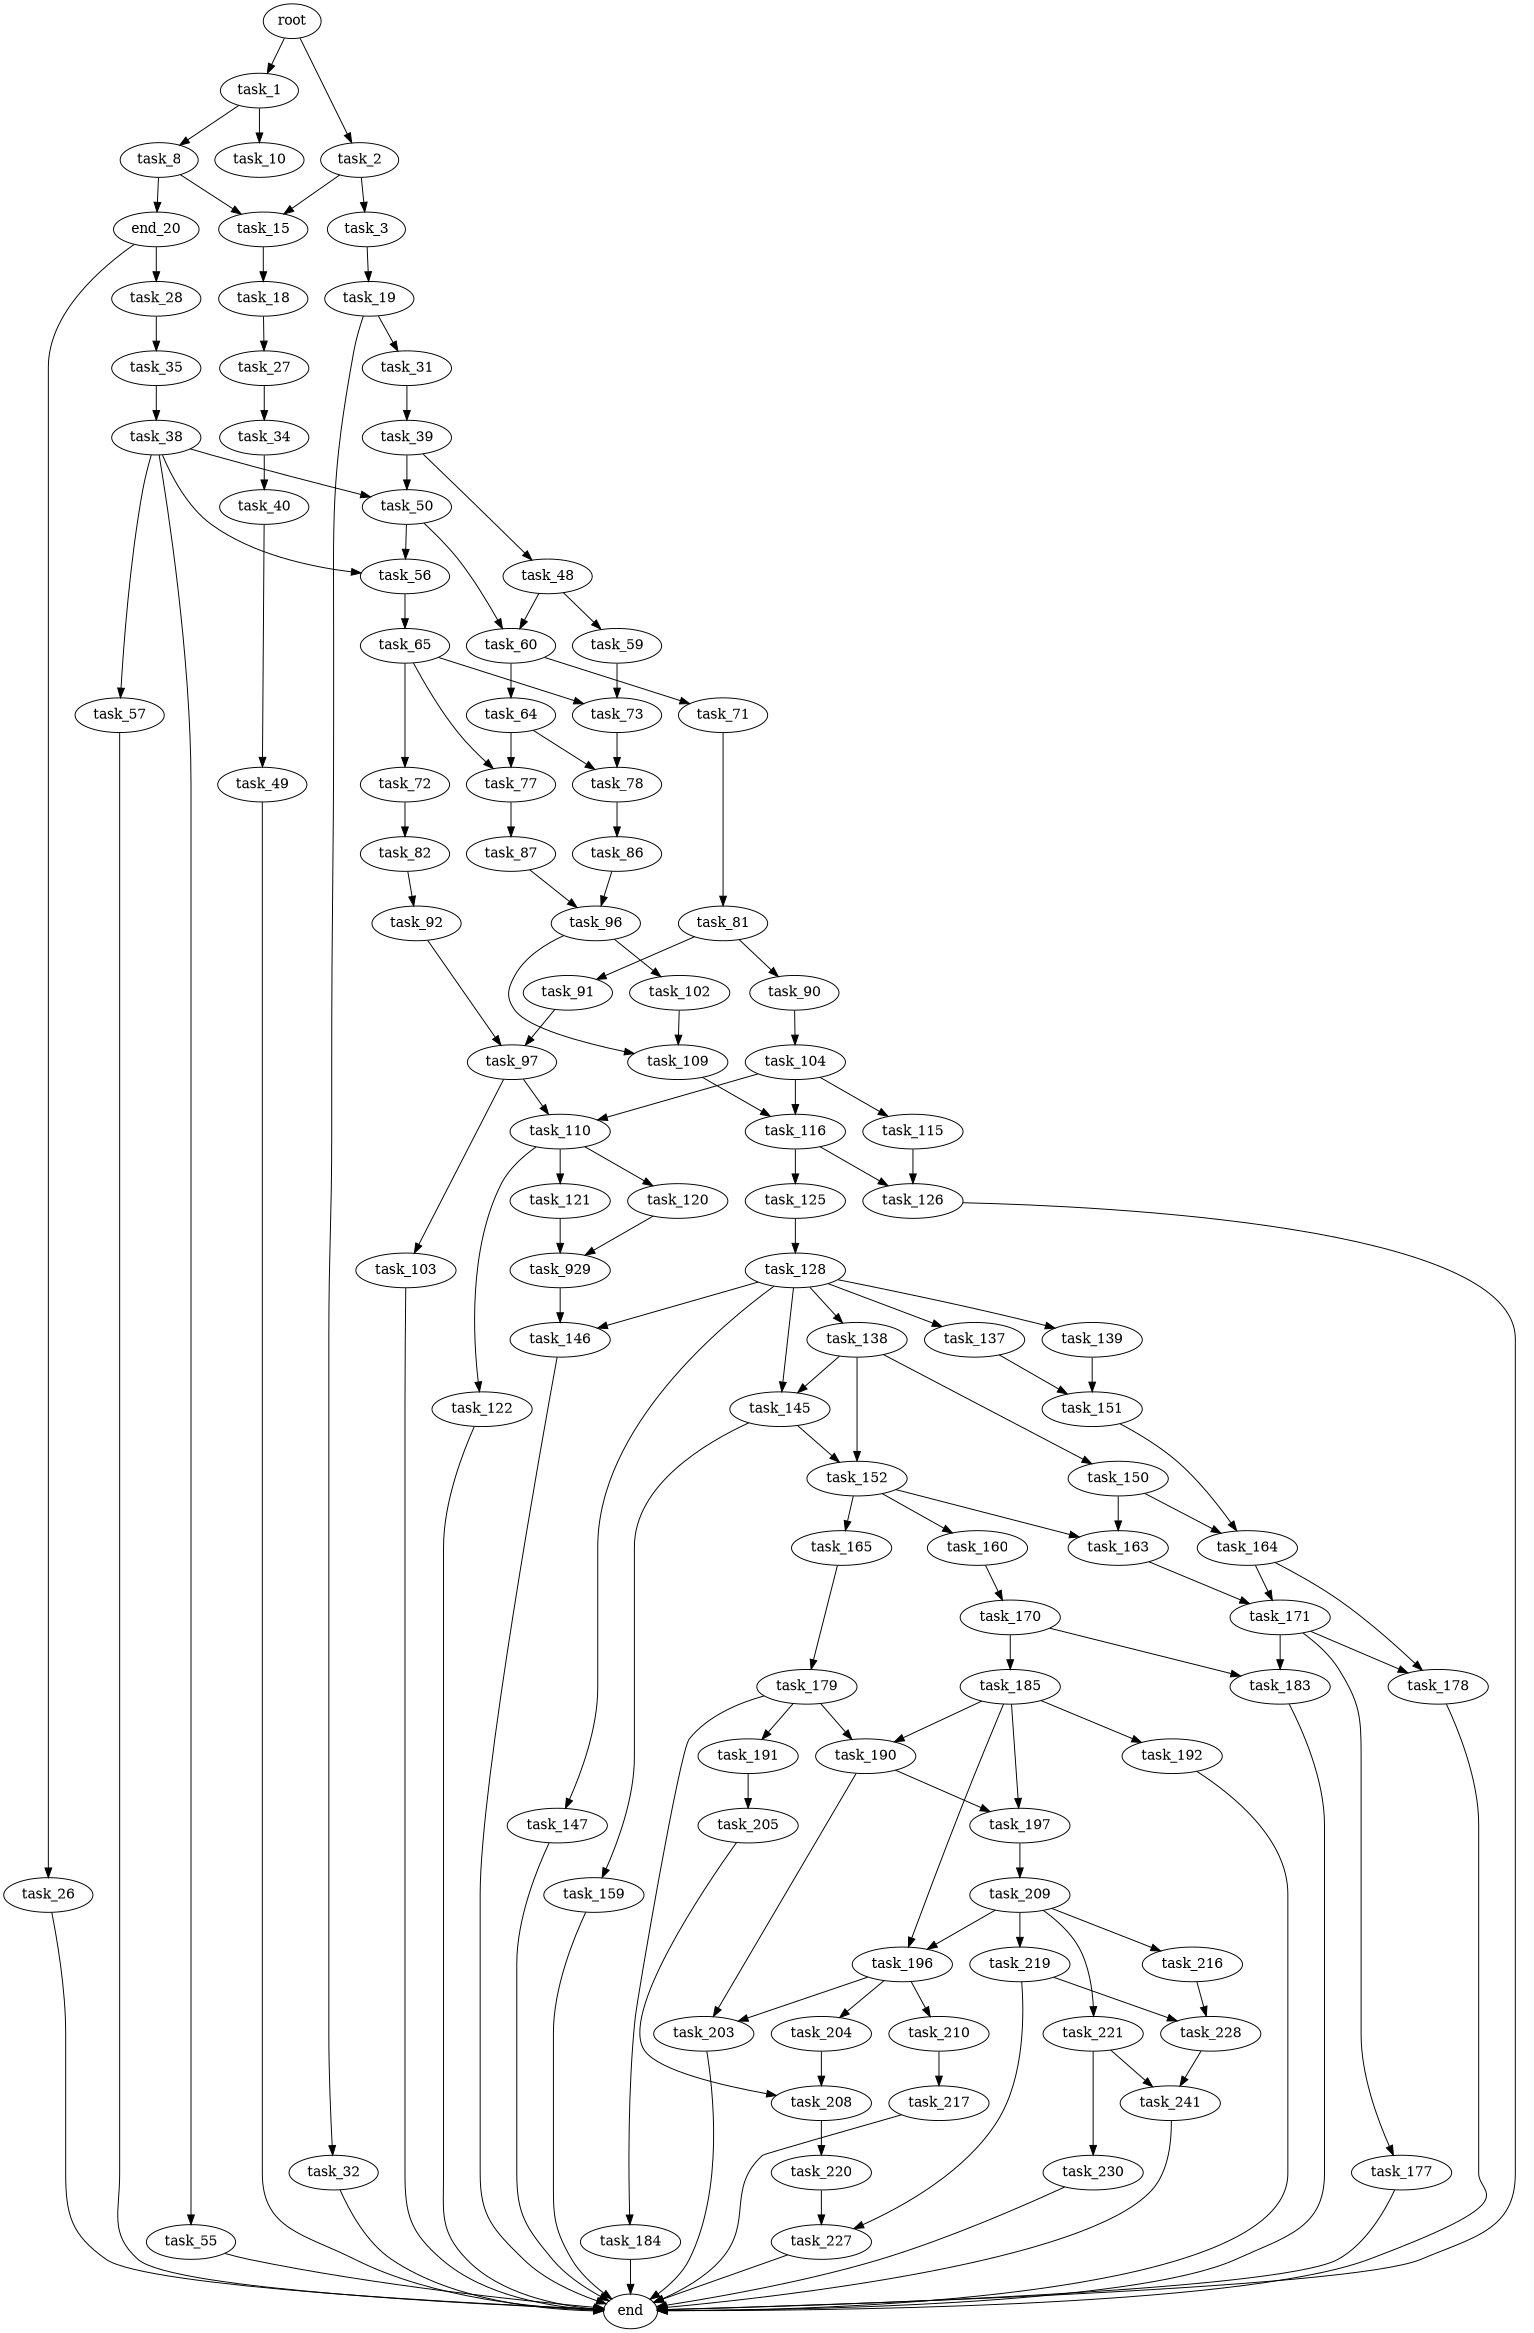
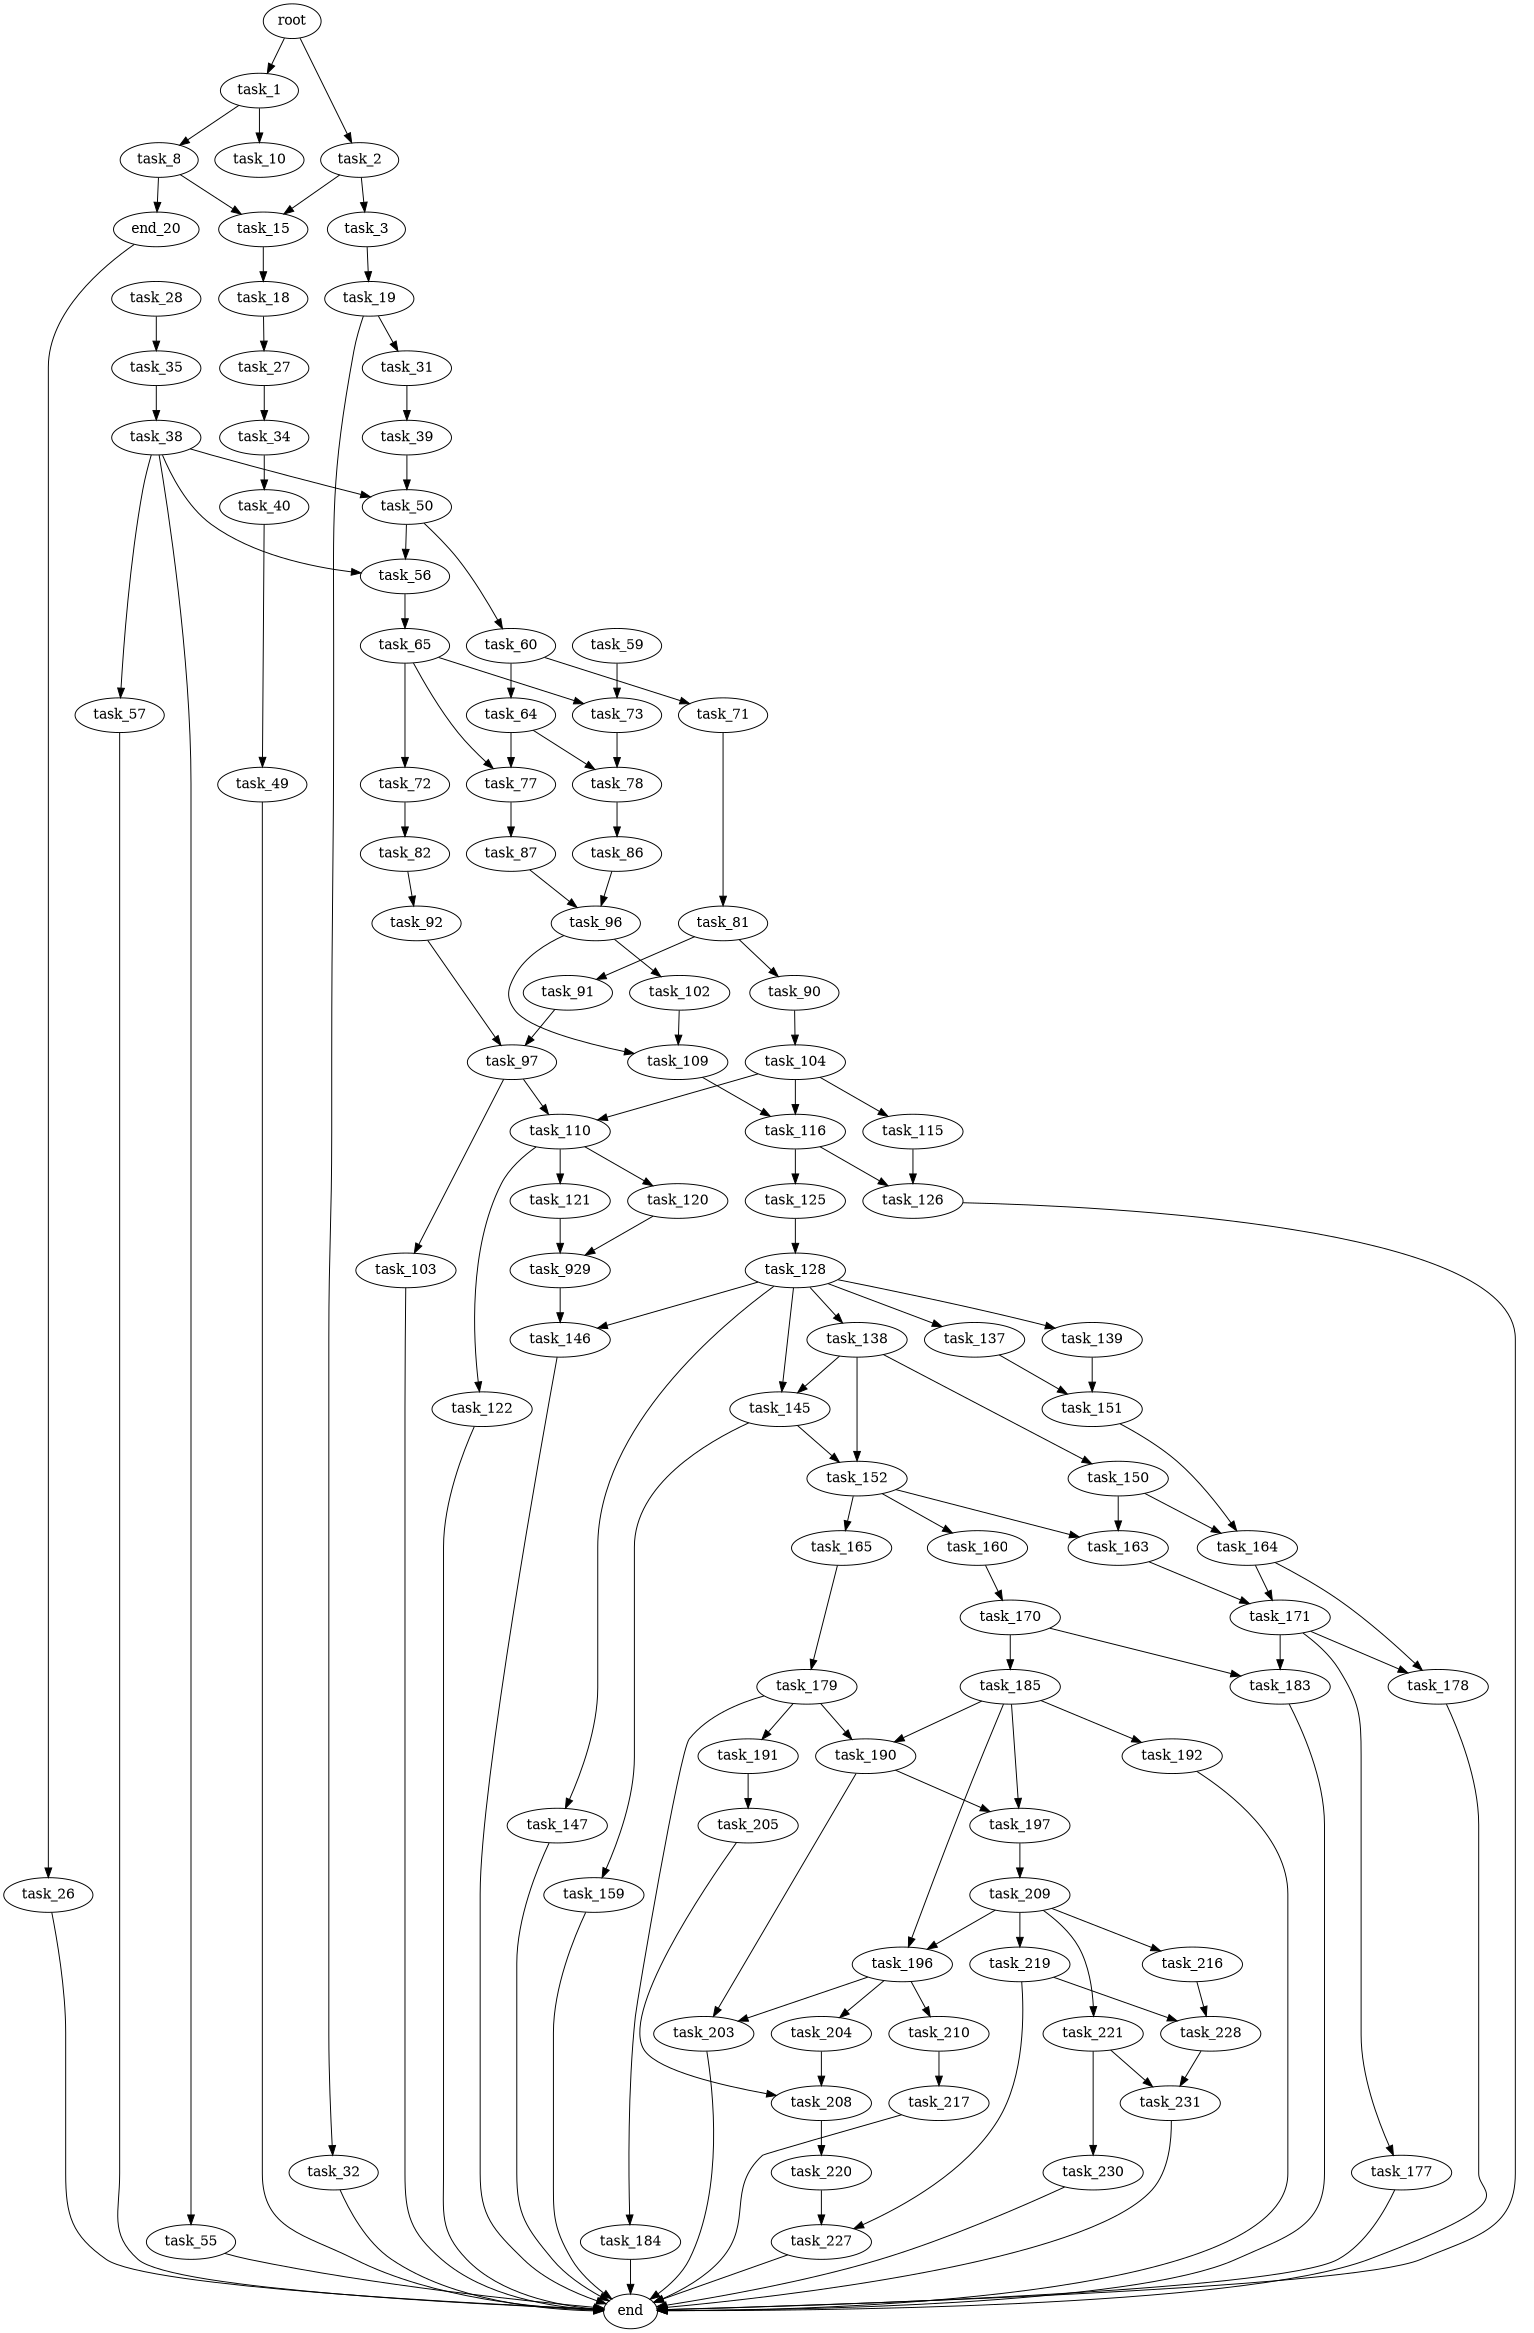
edge "end_20" -> "task_28": removed
node "task_48": removed
node "task_241": label "task_241" -> "task_231"
